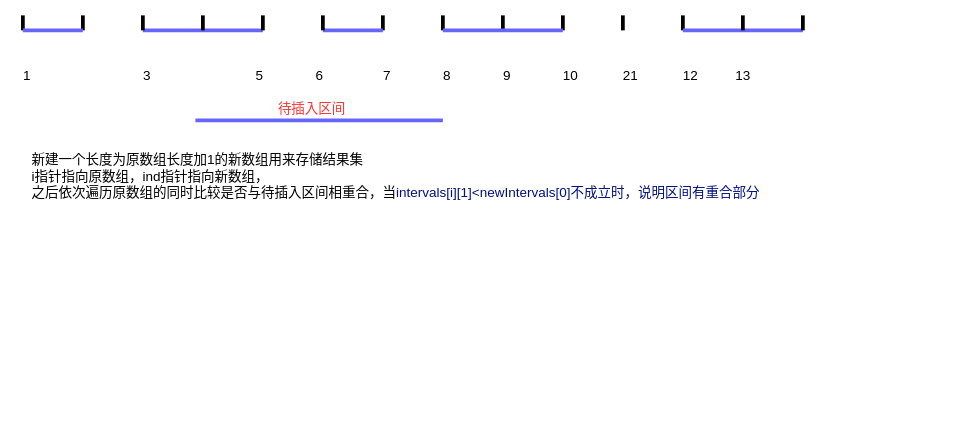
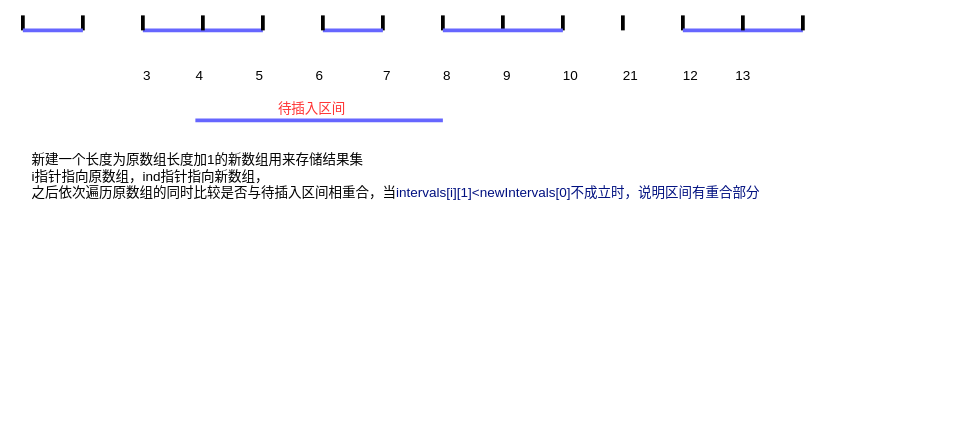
node "1": removed
node "4": added
